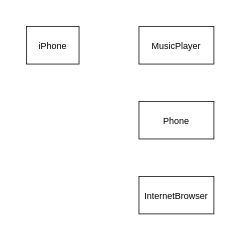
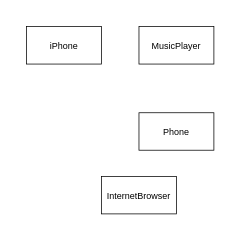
node "iPhone": size 53x38 -> 75x38
node "Phone": moved (177, 120) -> (177, 132)
node "InternetBrowser": moved (177, 195) -> (139, 195)
